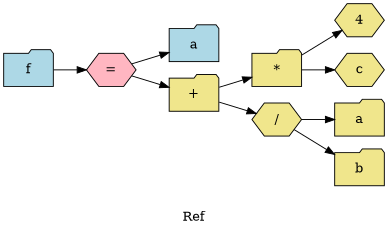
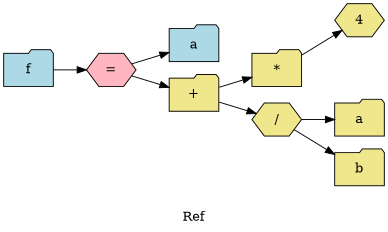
node "c": removed
